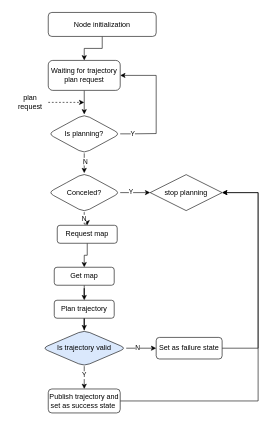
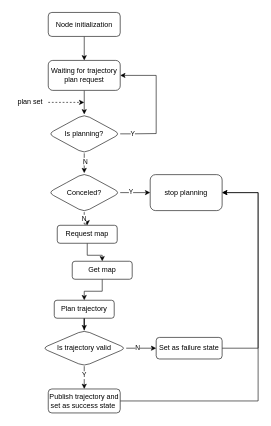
node "Node initialization": size 108x24 -> 72x24
node "plan request": label "plan request" -> "plan set"
node "stop planning": shape diamond -> rounded rectangle
node "Get map": moved (84, 276) -> (102, 270)
node "Is trajectory valid": fillcolor #dae8fc -> #ffffff
